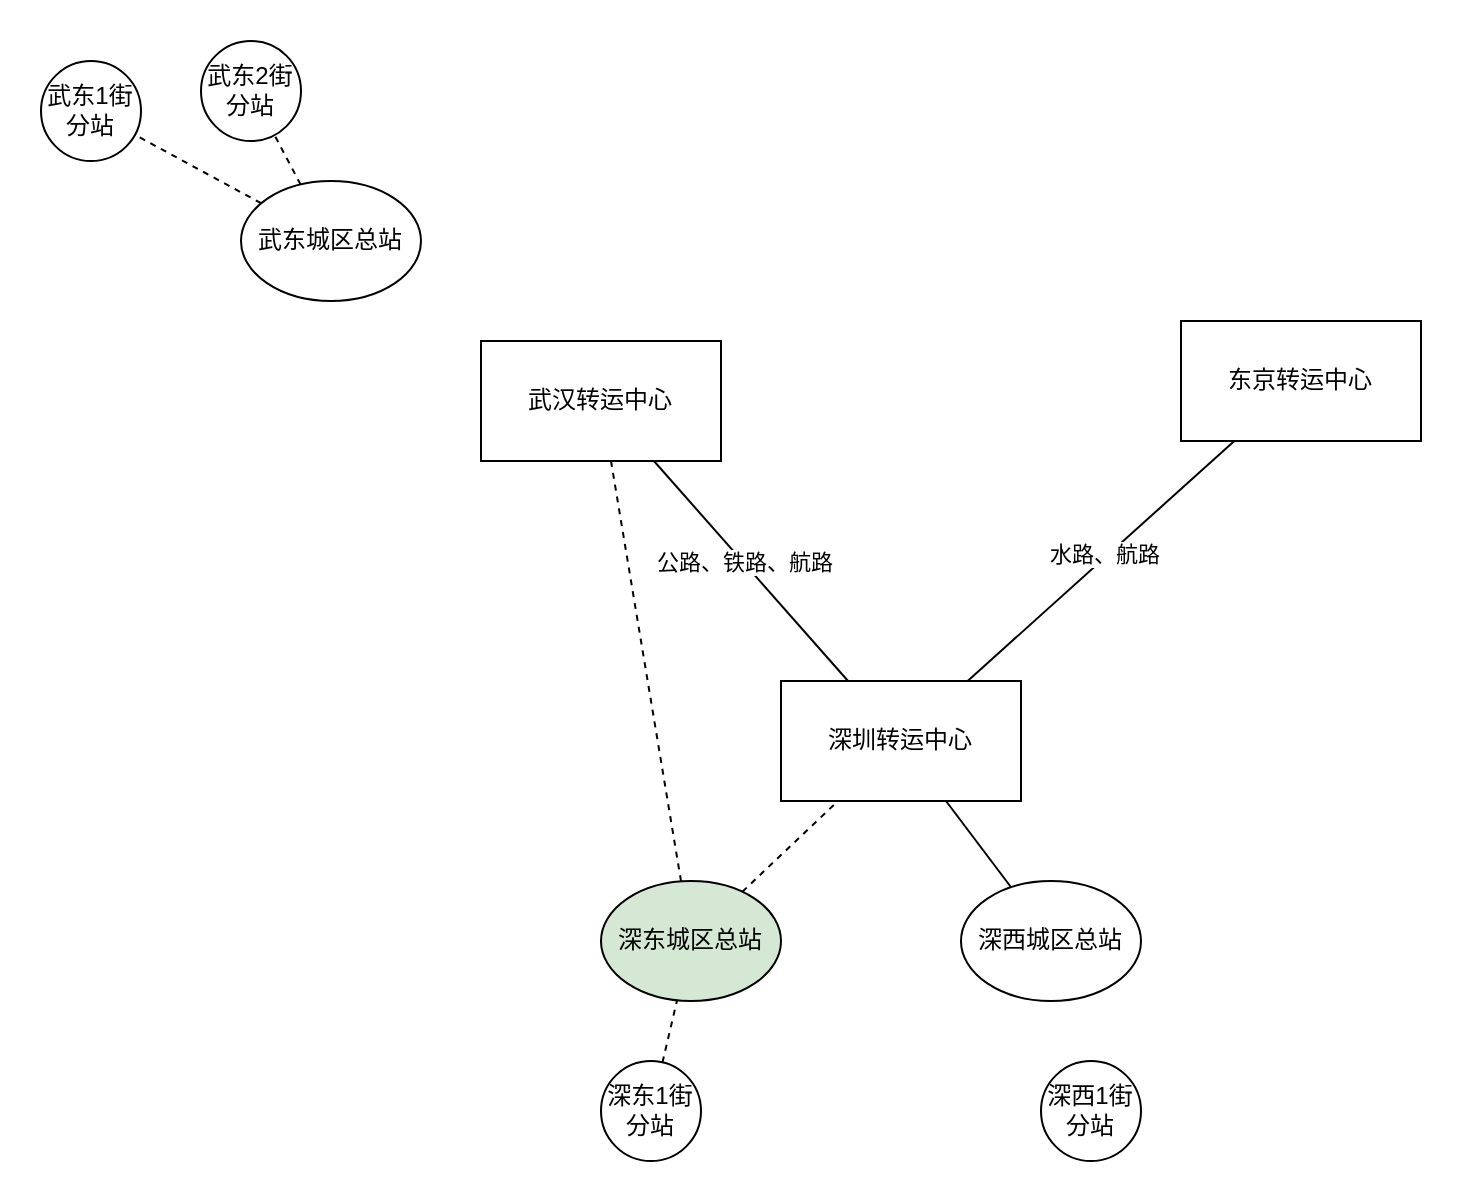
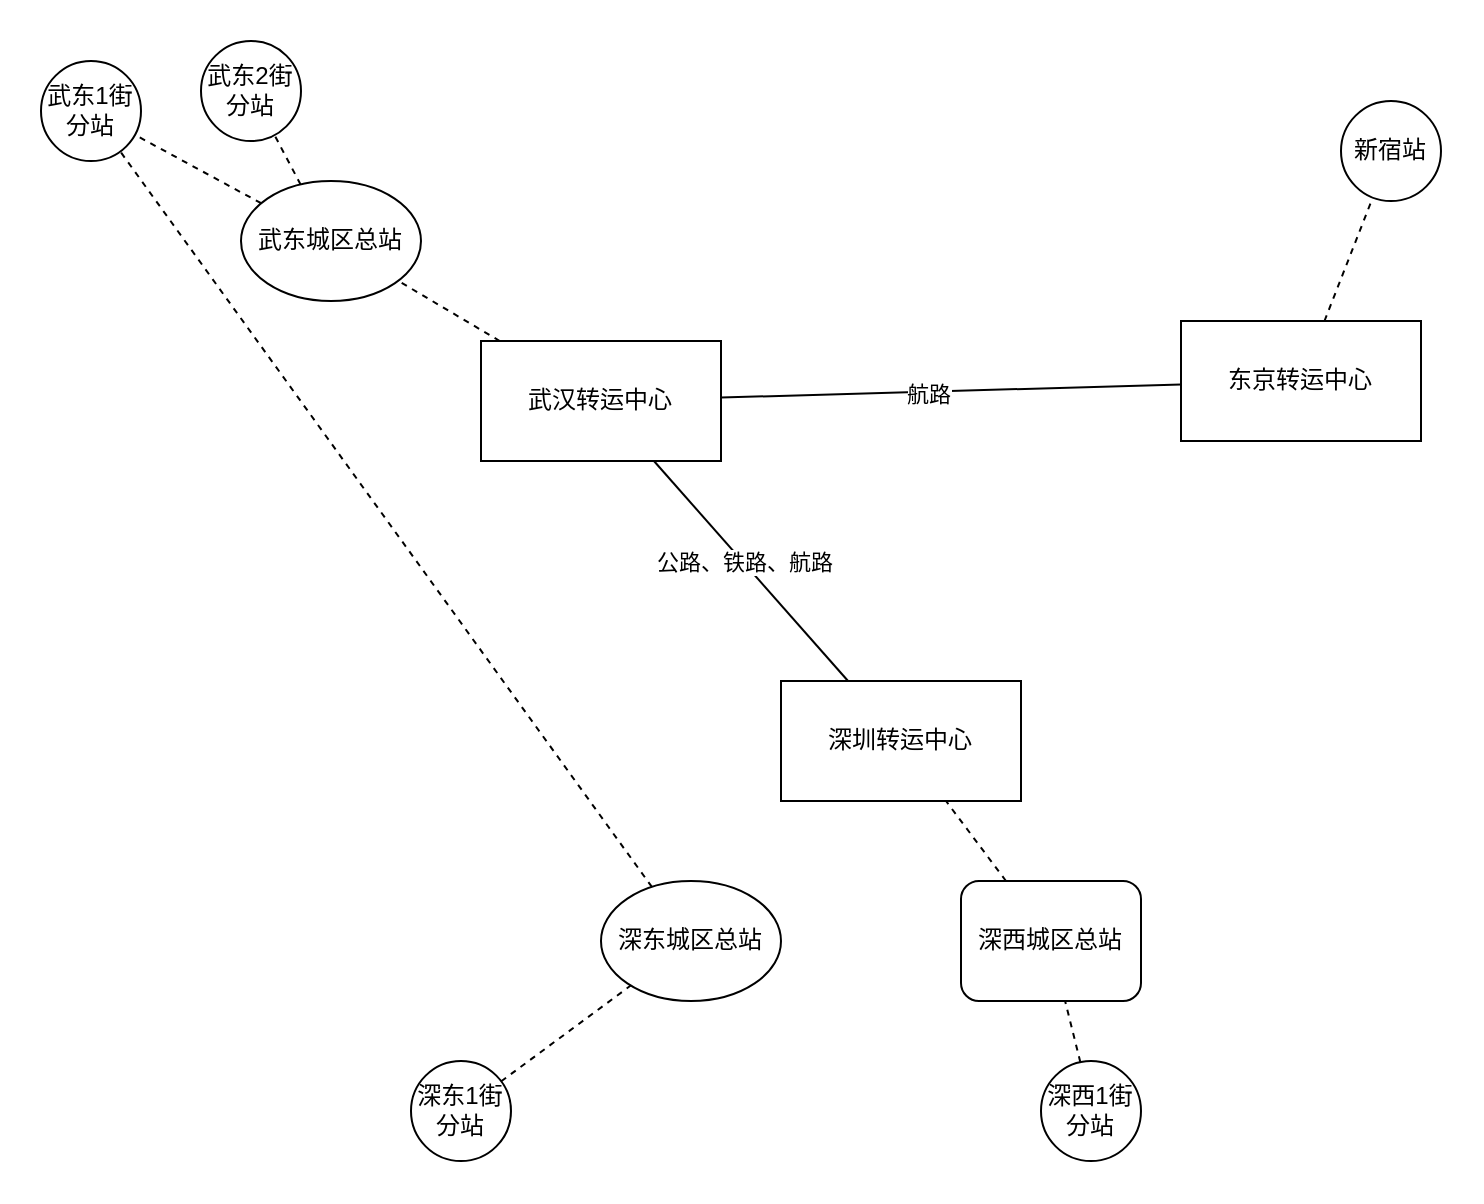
node "新宿站": added
edge "新宿站" -- "东京转运中心": added
edge "东京转运中心" -- "武汉转运中心": added, label "航路"
edge "东京转运中心" -- "深圳转运中心": removed, label "水路、航路"
edge "武汉转运中心" -- "深东城区总站": now "武汉转运中心" -- "武东城区总站"
edge "深圳转运中心" -- "深西城区总站": style solid -> dashed
edge "深圳转运中心" -- "深东城区总站": now "武东1街 分站" -- "深东城区总站"
node "深东城区总站": fillcolor #d5e8d4 -> #ffffff
node "深西城区总站": shape ellipse -> rounded rectangle
edge "深西城区总站" -- "深西1街 分站": added
node "深东1街 分站": moved (651, 1111) -> (461, 1111)
